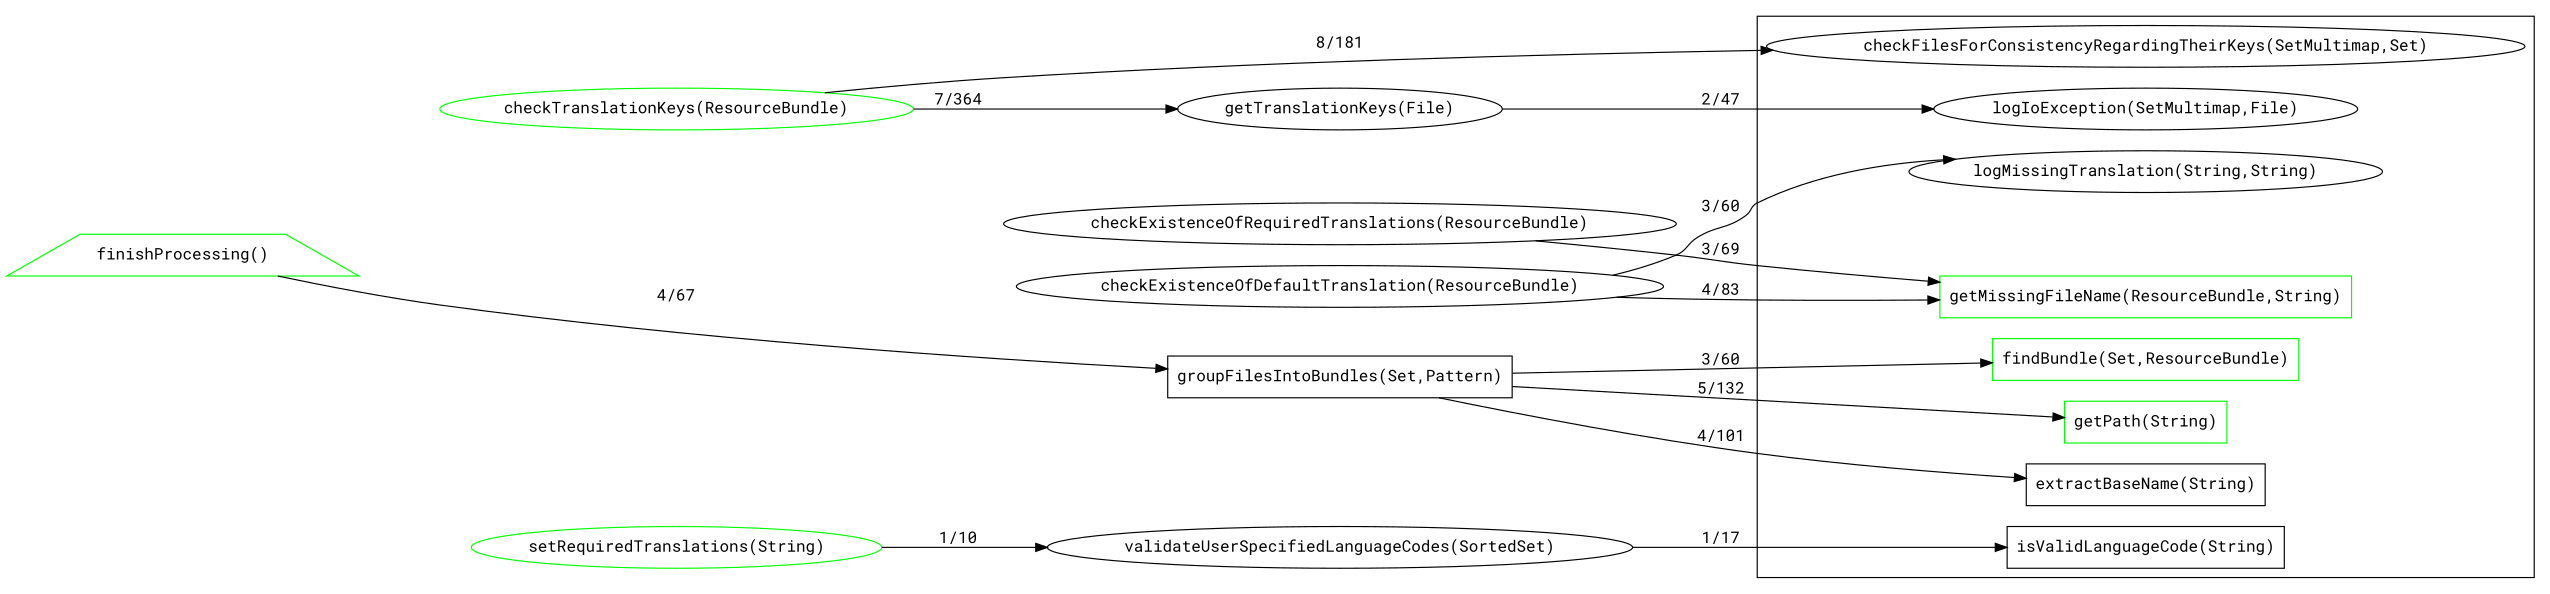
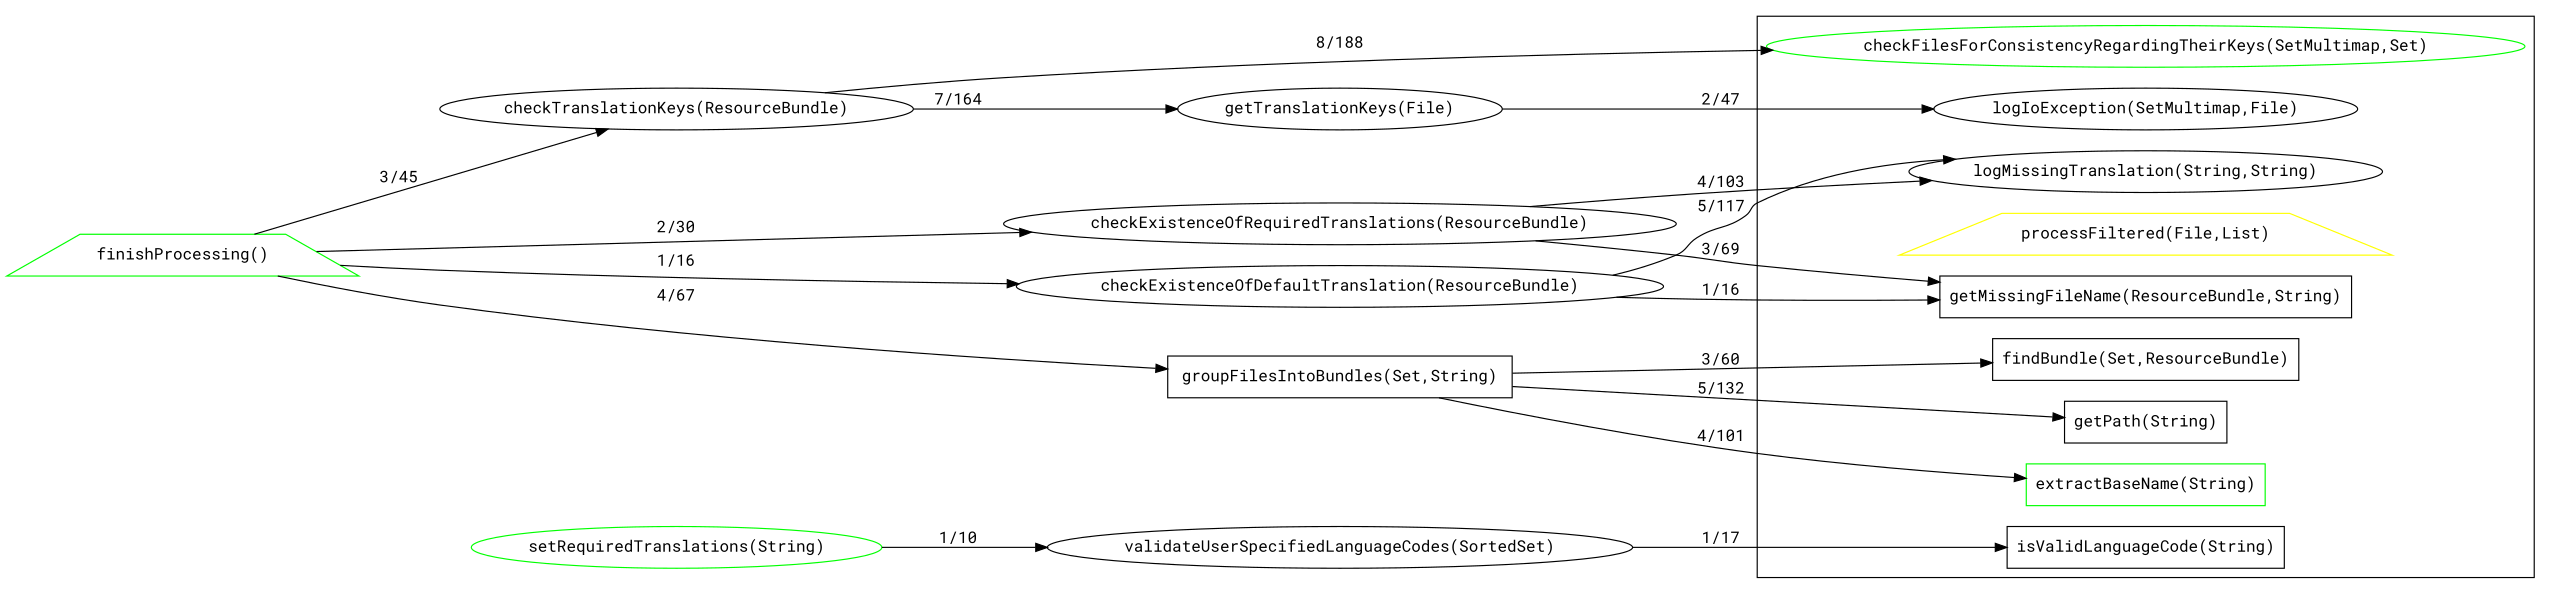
edge "checkTranslationKeys(ResourceBundle)" -> "checkFilesForConsistencyRegardingTheirKeys(SetMultimap,Set)": label "8/181" -> "8/188"
node "checkFilesForConsistencyRegardingTheirKeys(SetMultimap,Set)": color #000000ff -> #00ff00ff
edge "checkTranslationKeys(ResourceBundle)" -> "getTranslationKeys(File)": label "7/364" -> "7/164"
node "checkTranslationKeys(ResourceBundle)": color #00ff00ff -> #000000ff
edge "finishProcessing()" -> "checkTranslationKeys(ResourceBundle)": added, label "3/45"
edge "checkExistenceOfRequiredTranslations(ResourceBundle)" -> "logMissingTranslation(String,String)": added, label "4/103"
edge "checkExistenceOfDefaultTranslation(ResourceBundle)" -> "logMissingTranslation(String,String)": label "3/60" -> "5/117"
node "processFiltered(File,List)": added
edge "finishProcessing()" -> "checkExistenceOfRequiredTranslations(ResourceBundle)": added, label "2/30"
edge "finishProcessing()" -> "checkExistenceOfDefaultTranslation(ResourceBundle)": added, label "1/16"
edge "checkExistenceOfDefaultTranslation(ResourceBundle)" -> "getMissingFileName(ResourceBundle,String)": label "4/83" -> "1/16"
node "getMissingFileName(ResourceBundle,String)": color #00ff00ff -> #000000ff
node "findBundle(Set,ResourceBundle)": color #00ff00ff -> #000000ff
node "groupFilesIntoBundles(Set,Pattern)": label "groupFilesIntoBundles(Set,Pattern)" -> "groupFilesIntoBundles(Set,String)"
node "getPath(String)": color #00ff00ff -> #000000ff
node "extractBaseName(String)": color #000000ff -> #00ff00ff
